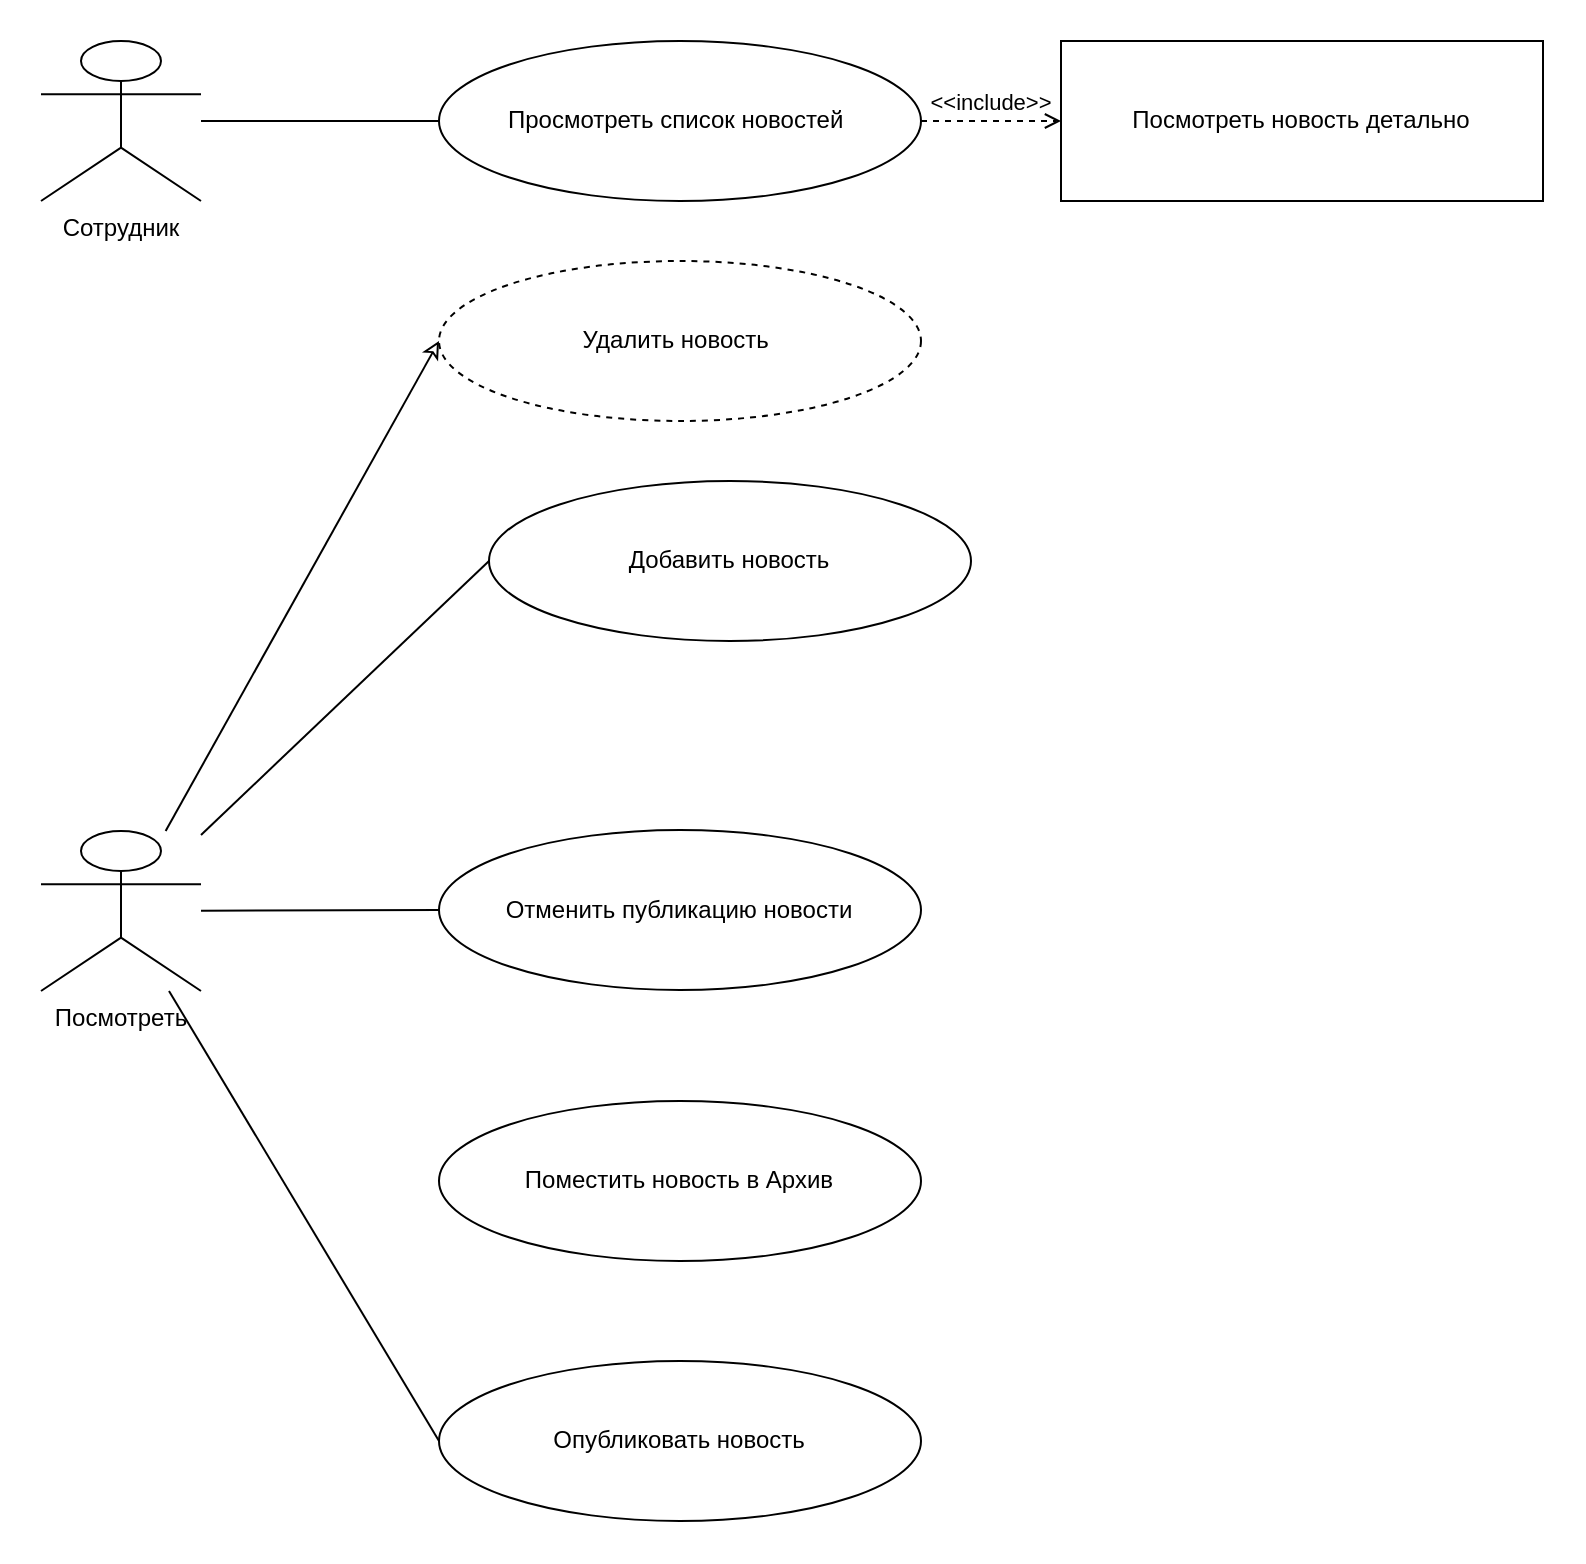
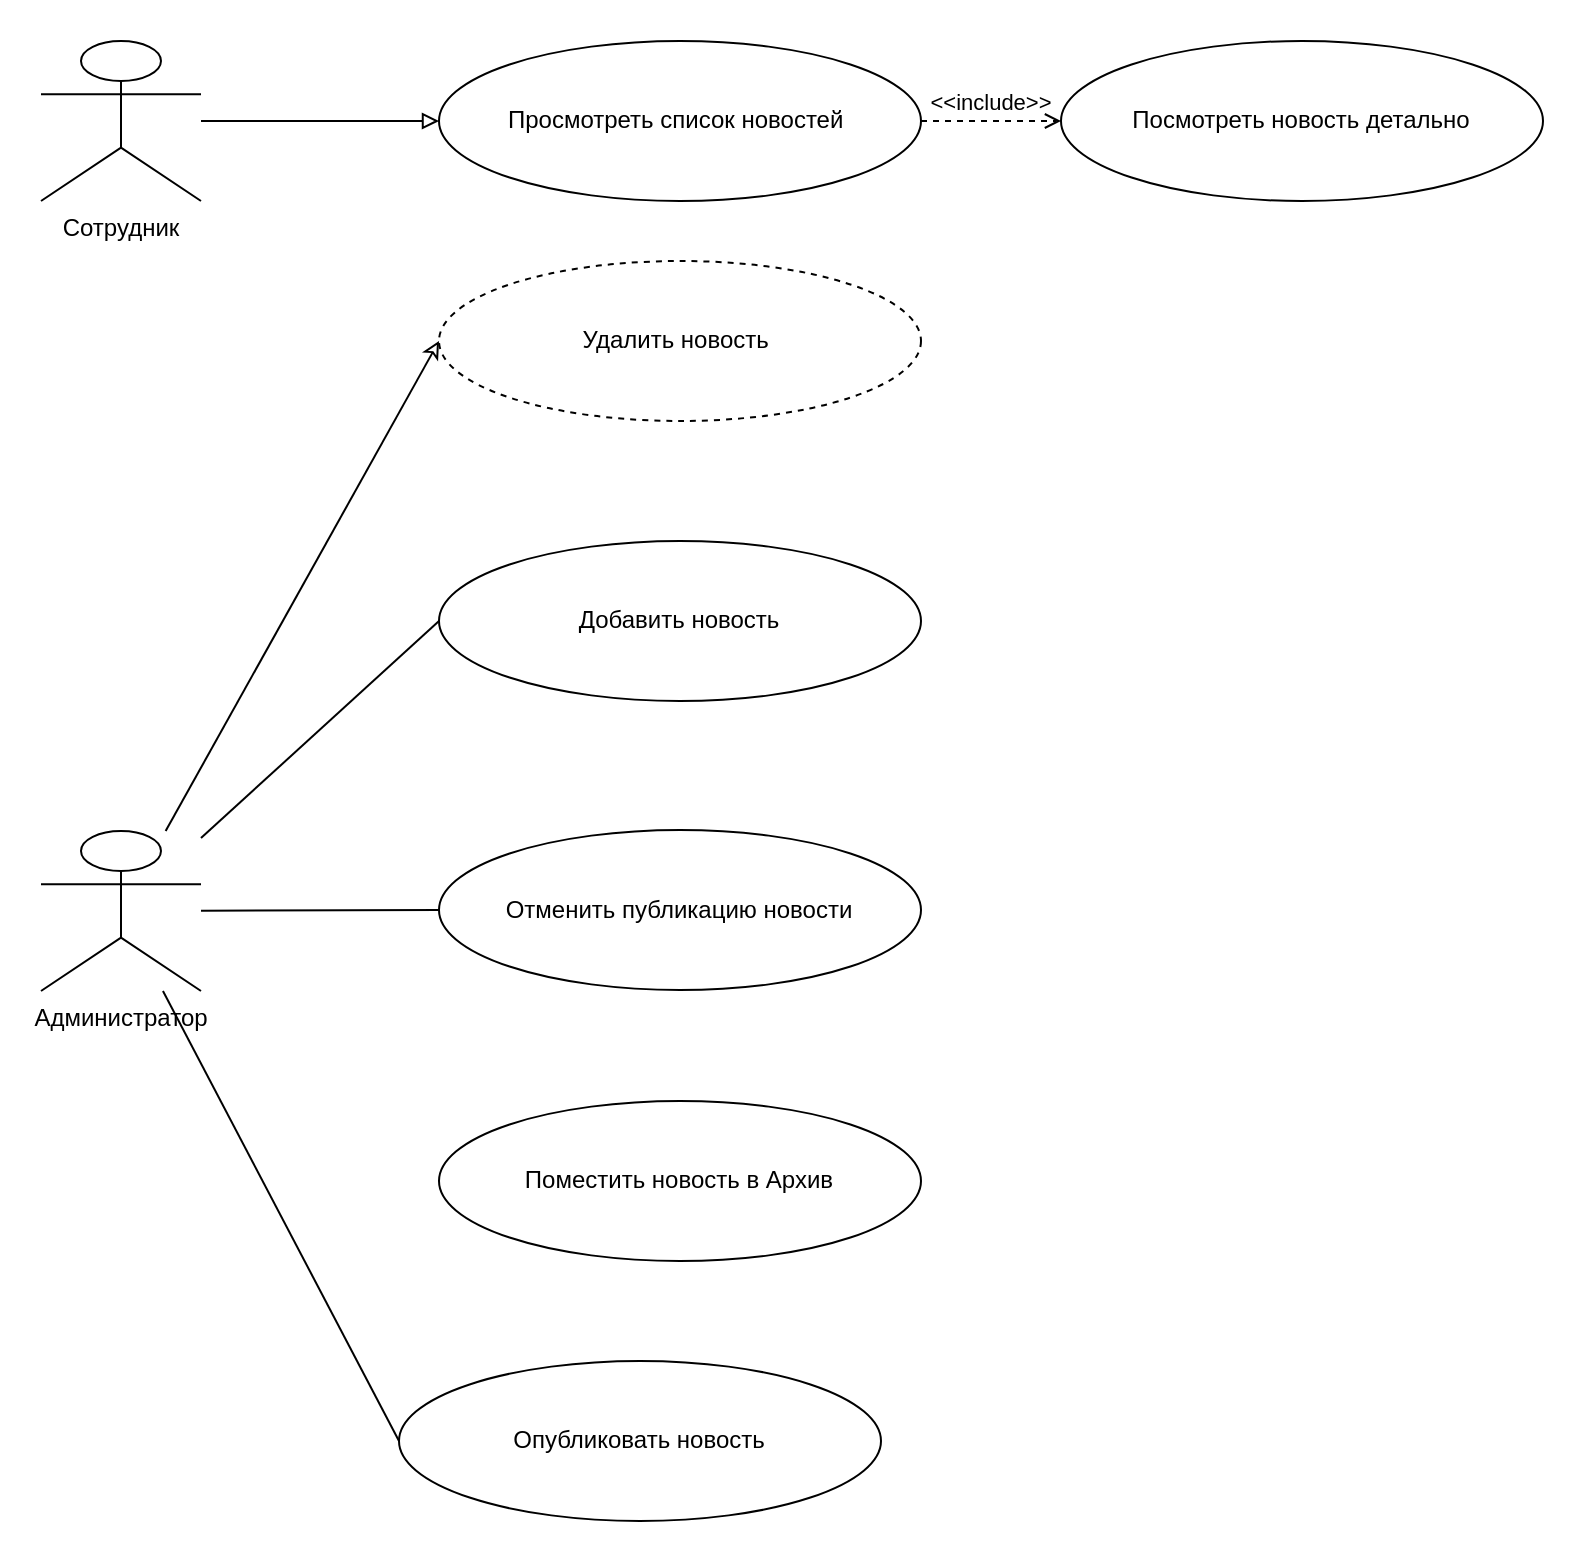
edge "Сотрудник" -- "Просмотреть список новостей": arrowhead none -> block
node "Посмотреть новость детально": shape rectangle -> ellipse
node "Добавить новость": moved (730, 561) -> (680, 621)
node "Посмотреть": label "Посмотреть" -> "Администратор"
node "Опубликовать новость": moved (680, 1441) -> (640, 1441)
